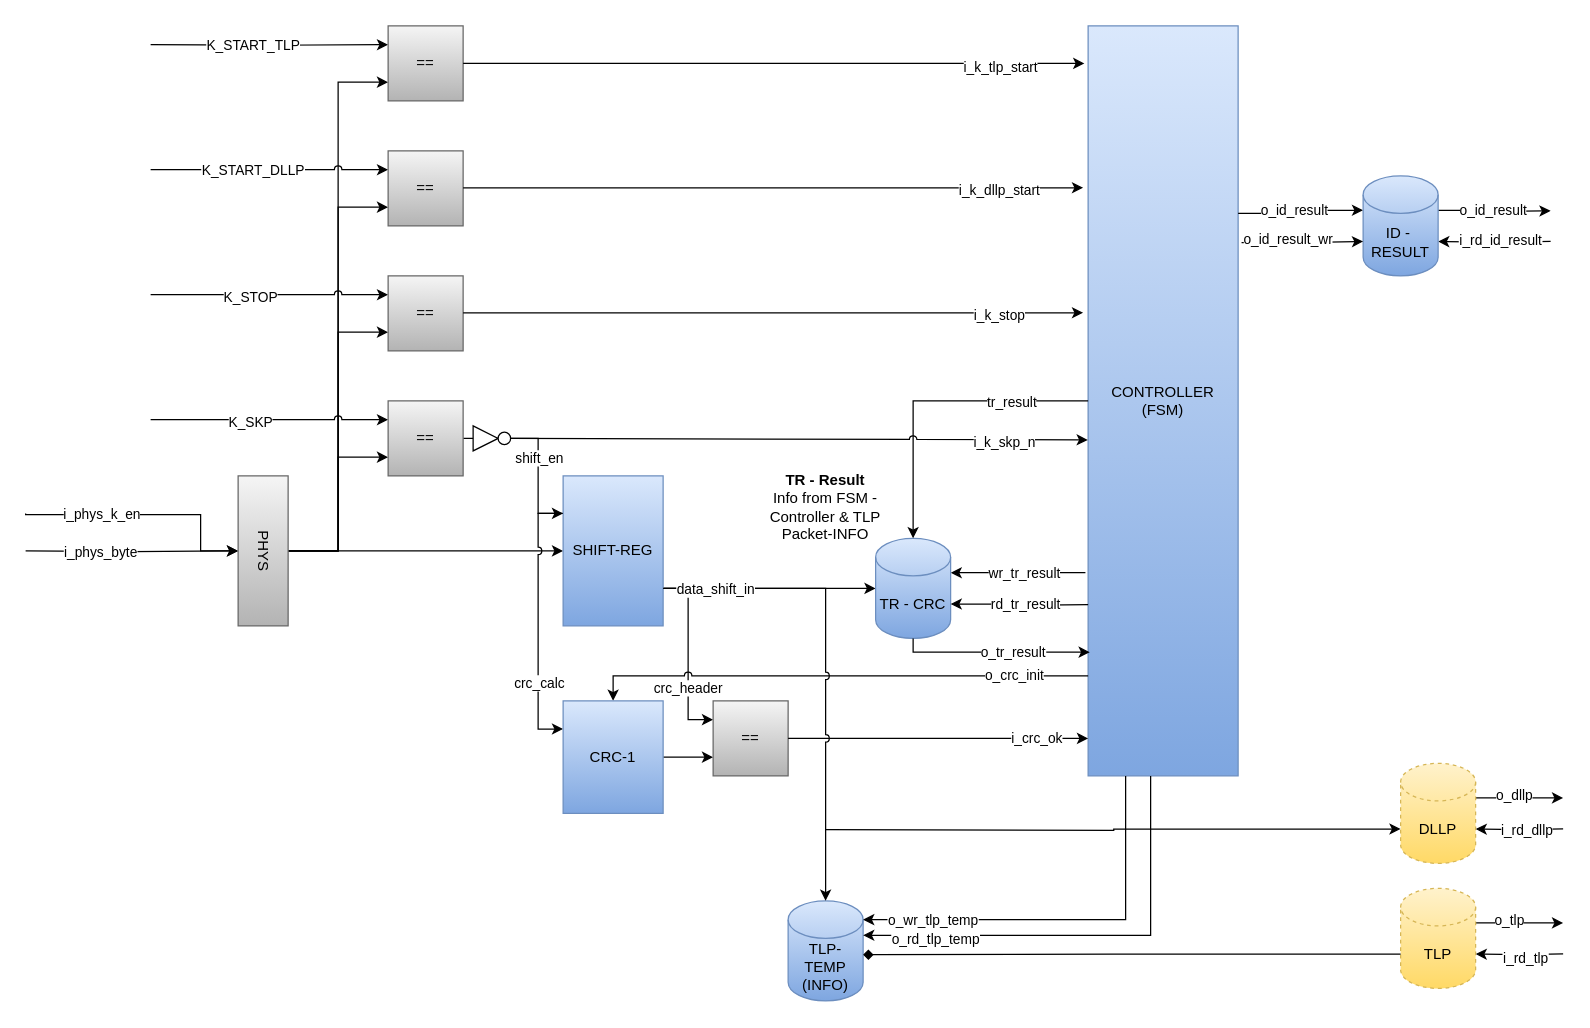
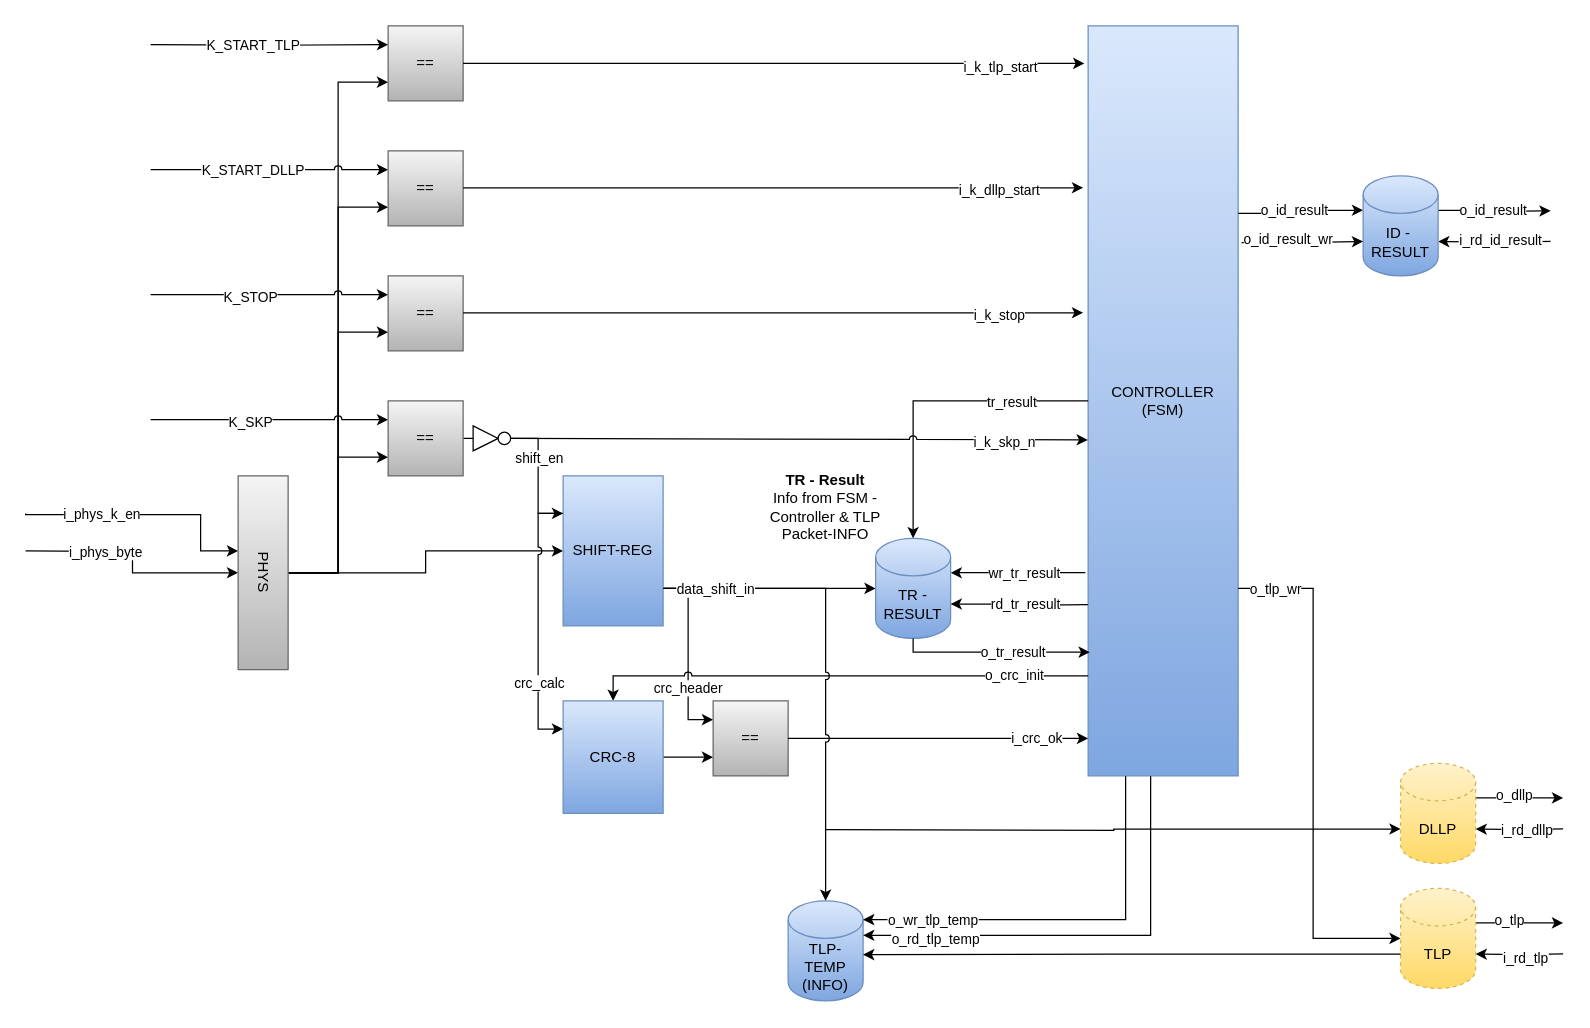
node "PHYS": size 50x150 -> 50x194
node "TR - CRC": label "TR - CRC" -> "TR - RESULT"
node "CRC-1": label "CRC-1" -> "CRC-8"
edge "CONTROLLER (FSM)" -> "TLP": added, label "o_tlp_wr"
edge "TLP" -> "TLP-TEMP (INFO)": arrowhead diamond -> classic
